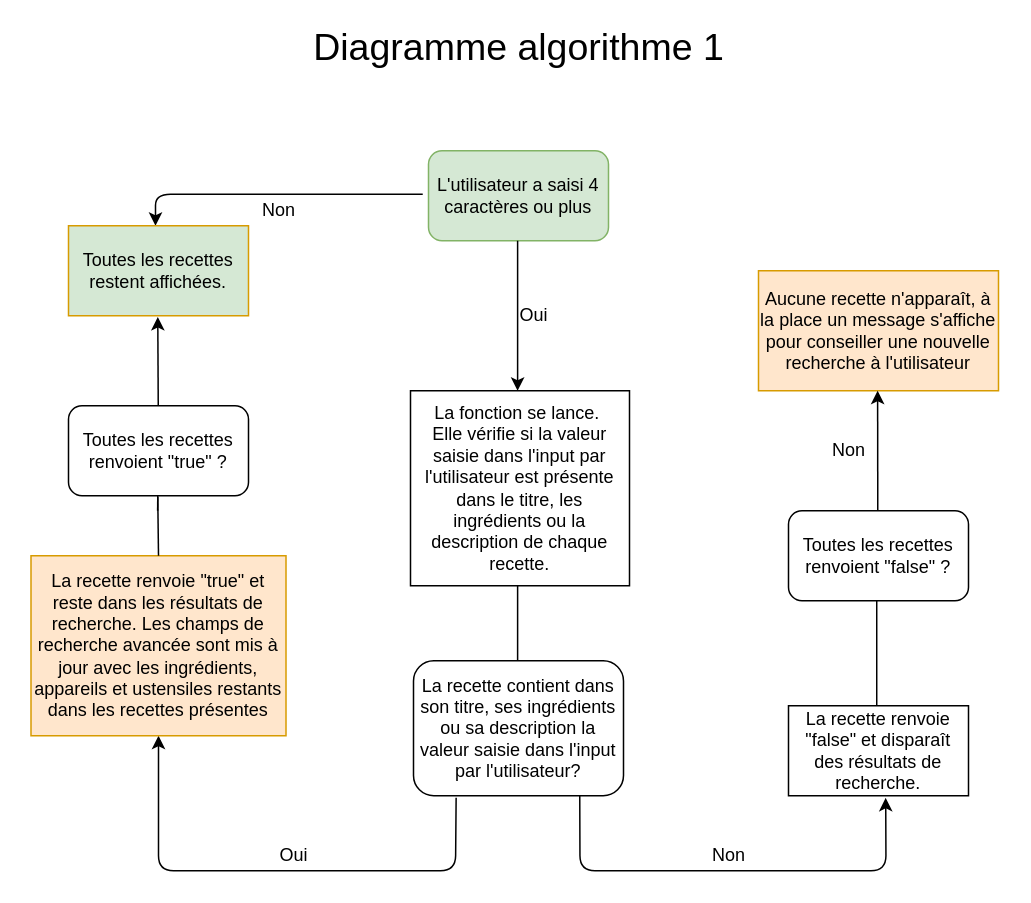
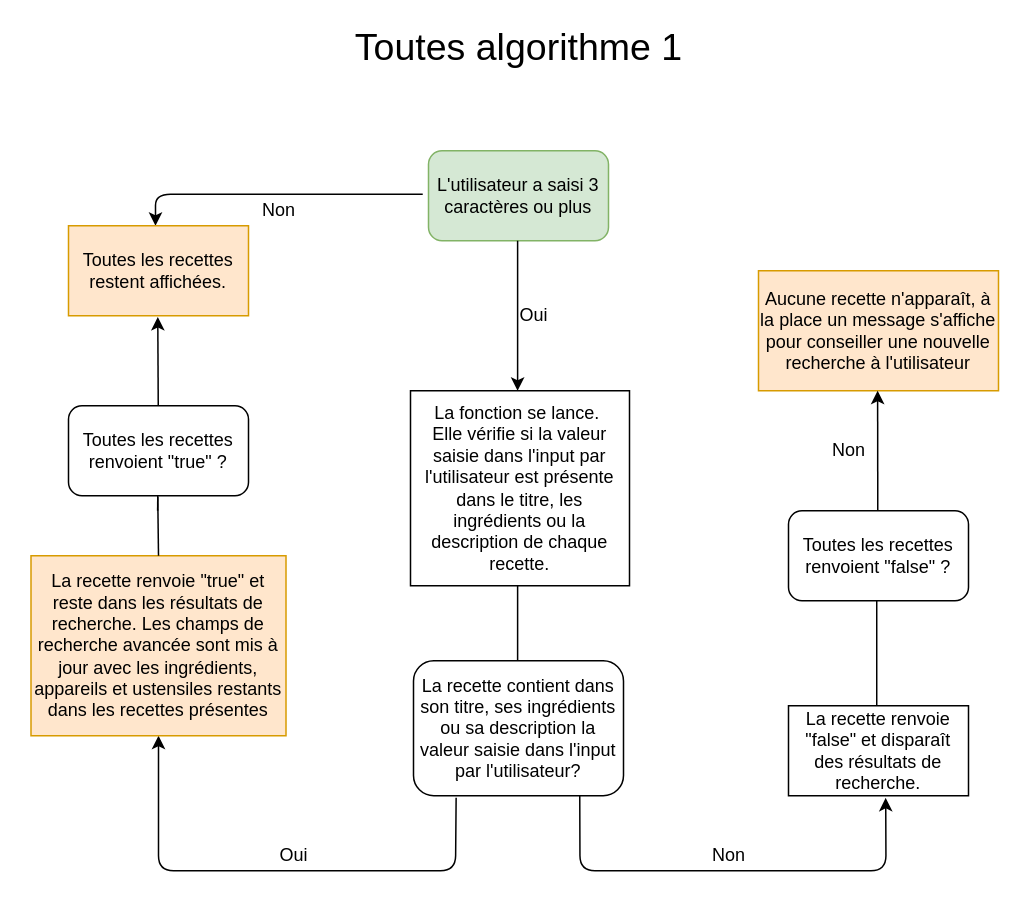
node "Diagramme algorithme 1": label "Diagramme algorithme 1" -> "Toutes algorithme 1"
node "L'utilisateur a saisi 4 caractères ou plus": label "L'utilisateur a saisi 4 caractères ou plus" -> "L'utilisateur a saisi 3 caractères ou plus"
node "Toutes les recettes restent affichées.": fillcolor #d5e8d4 -> #ffe6cc
